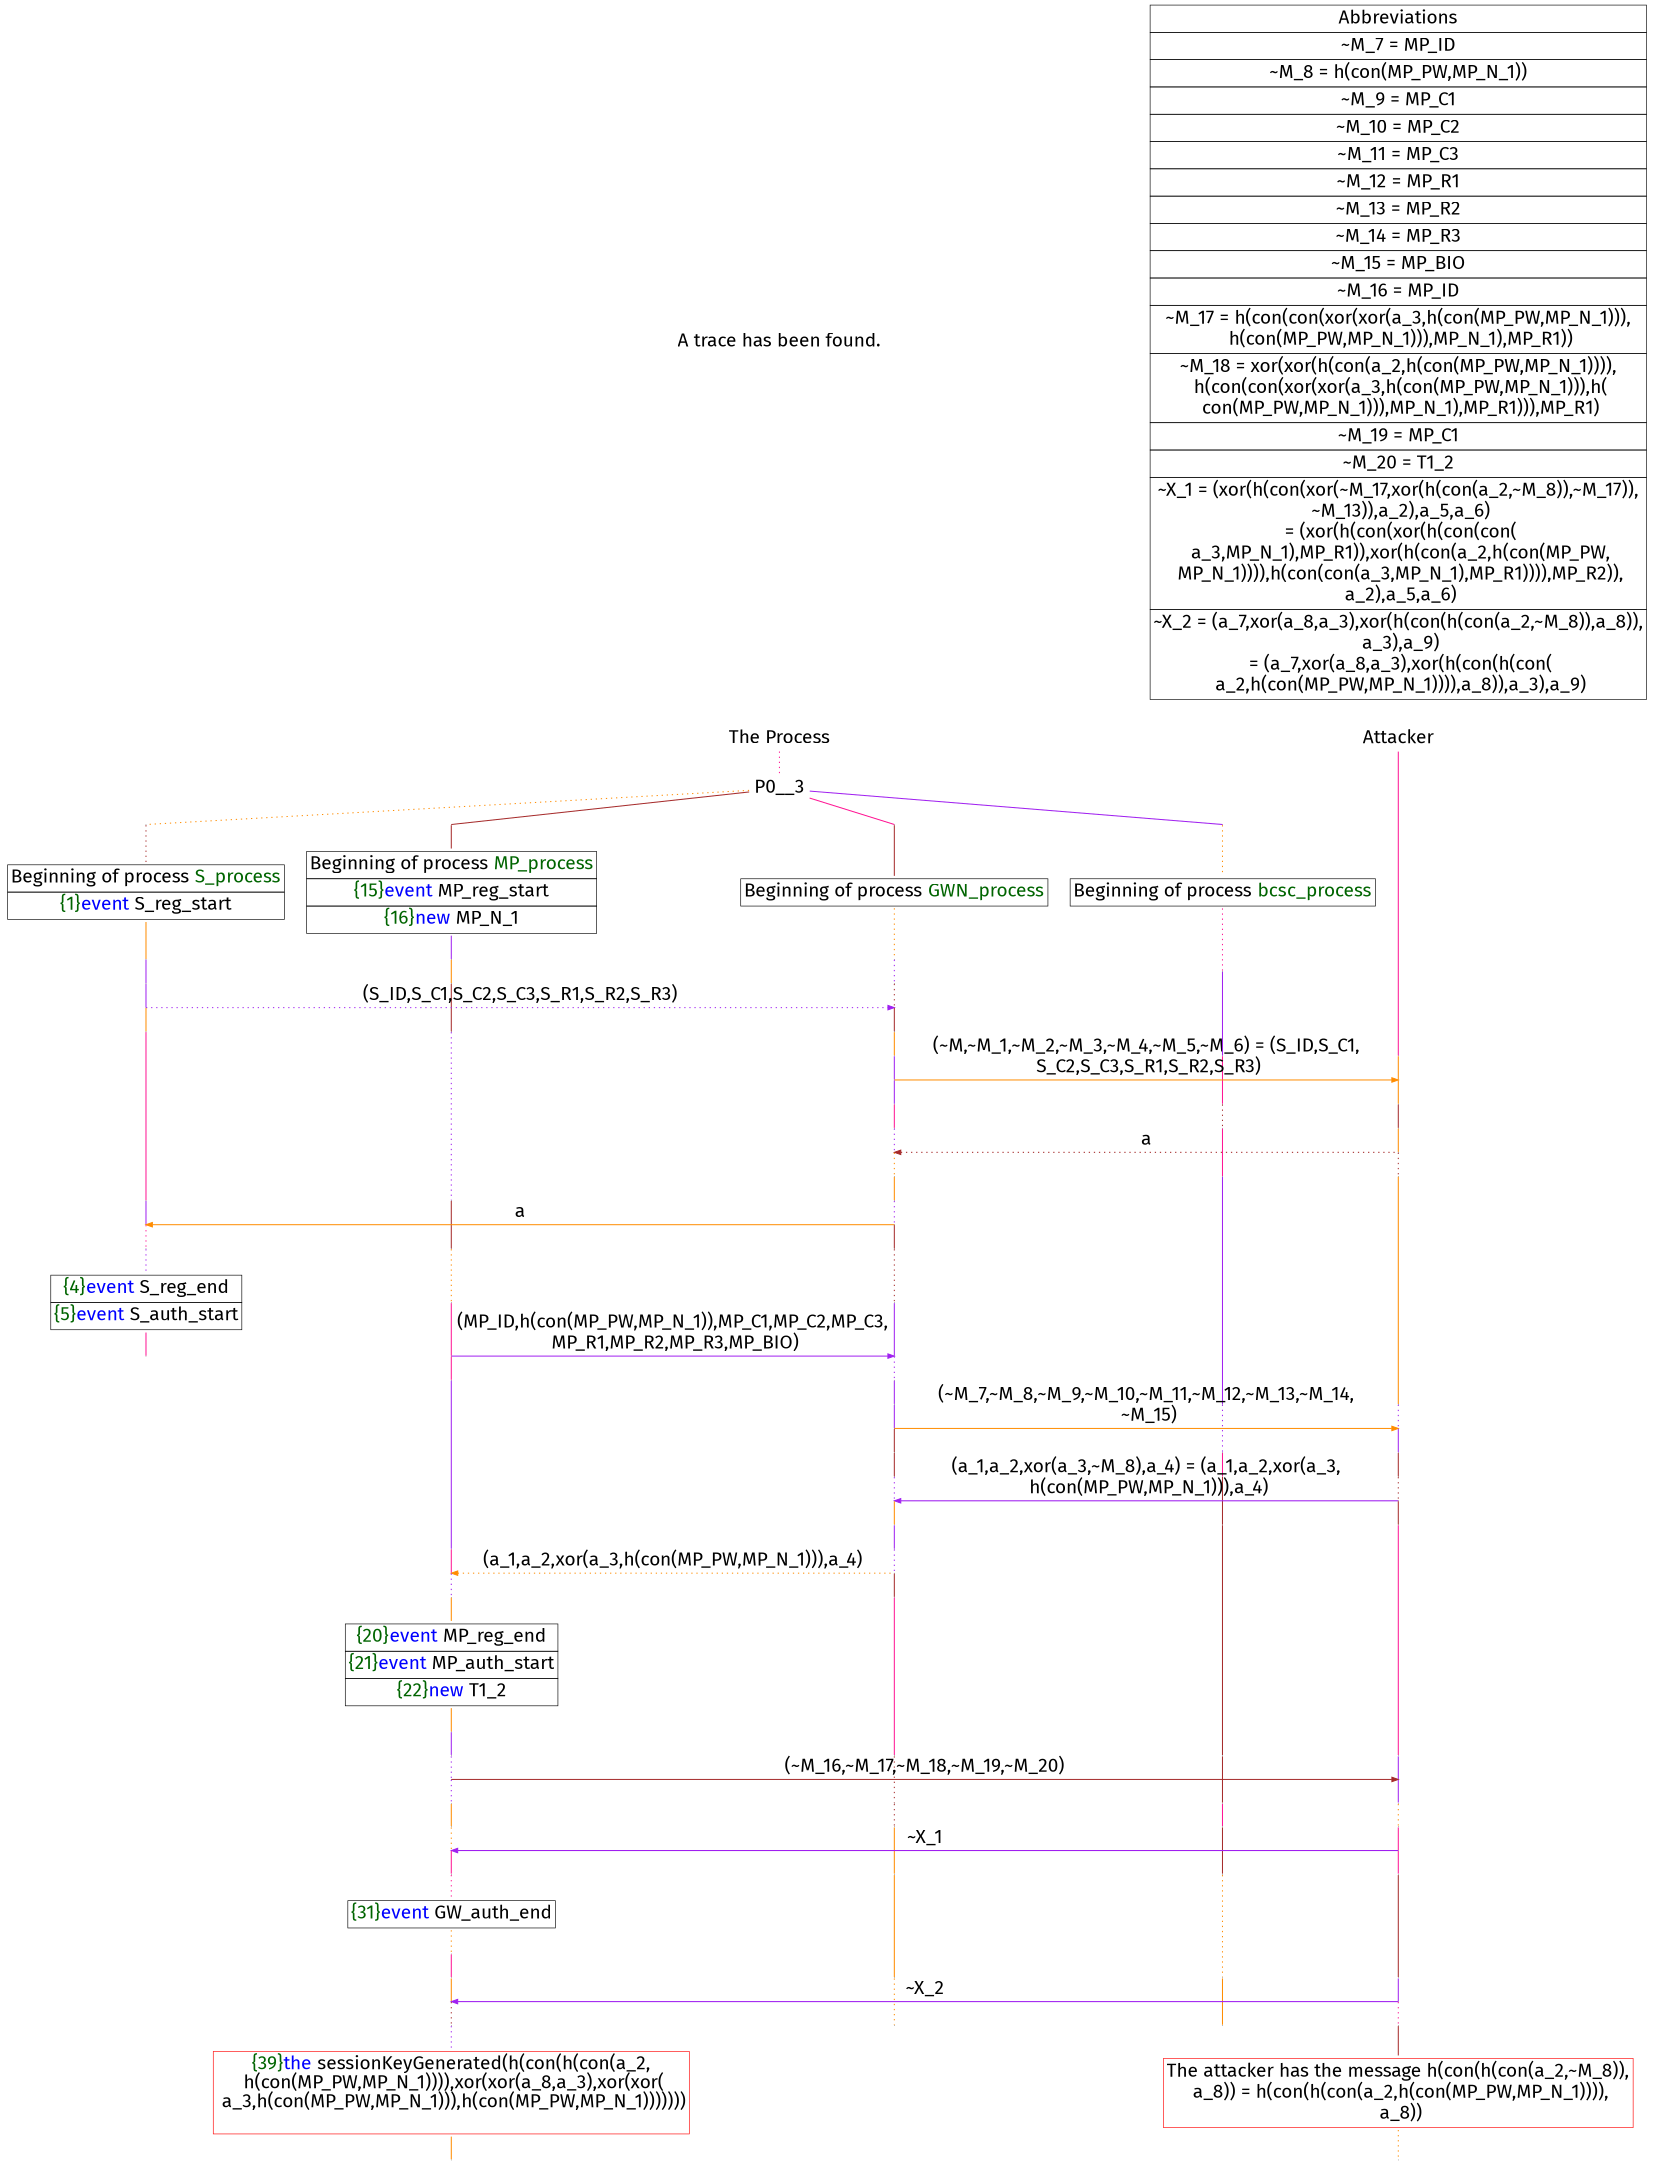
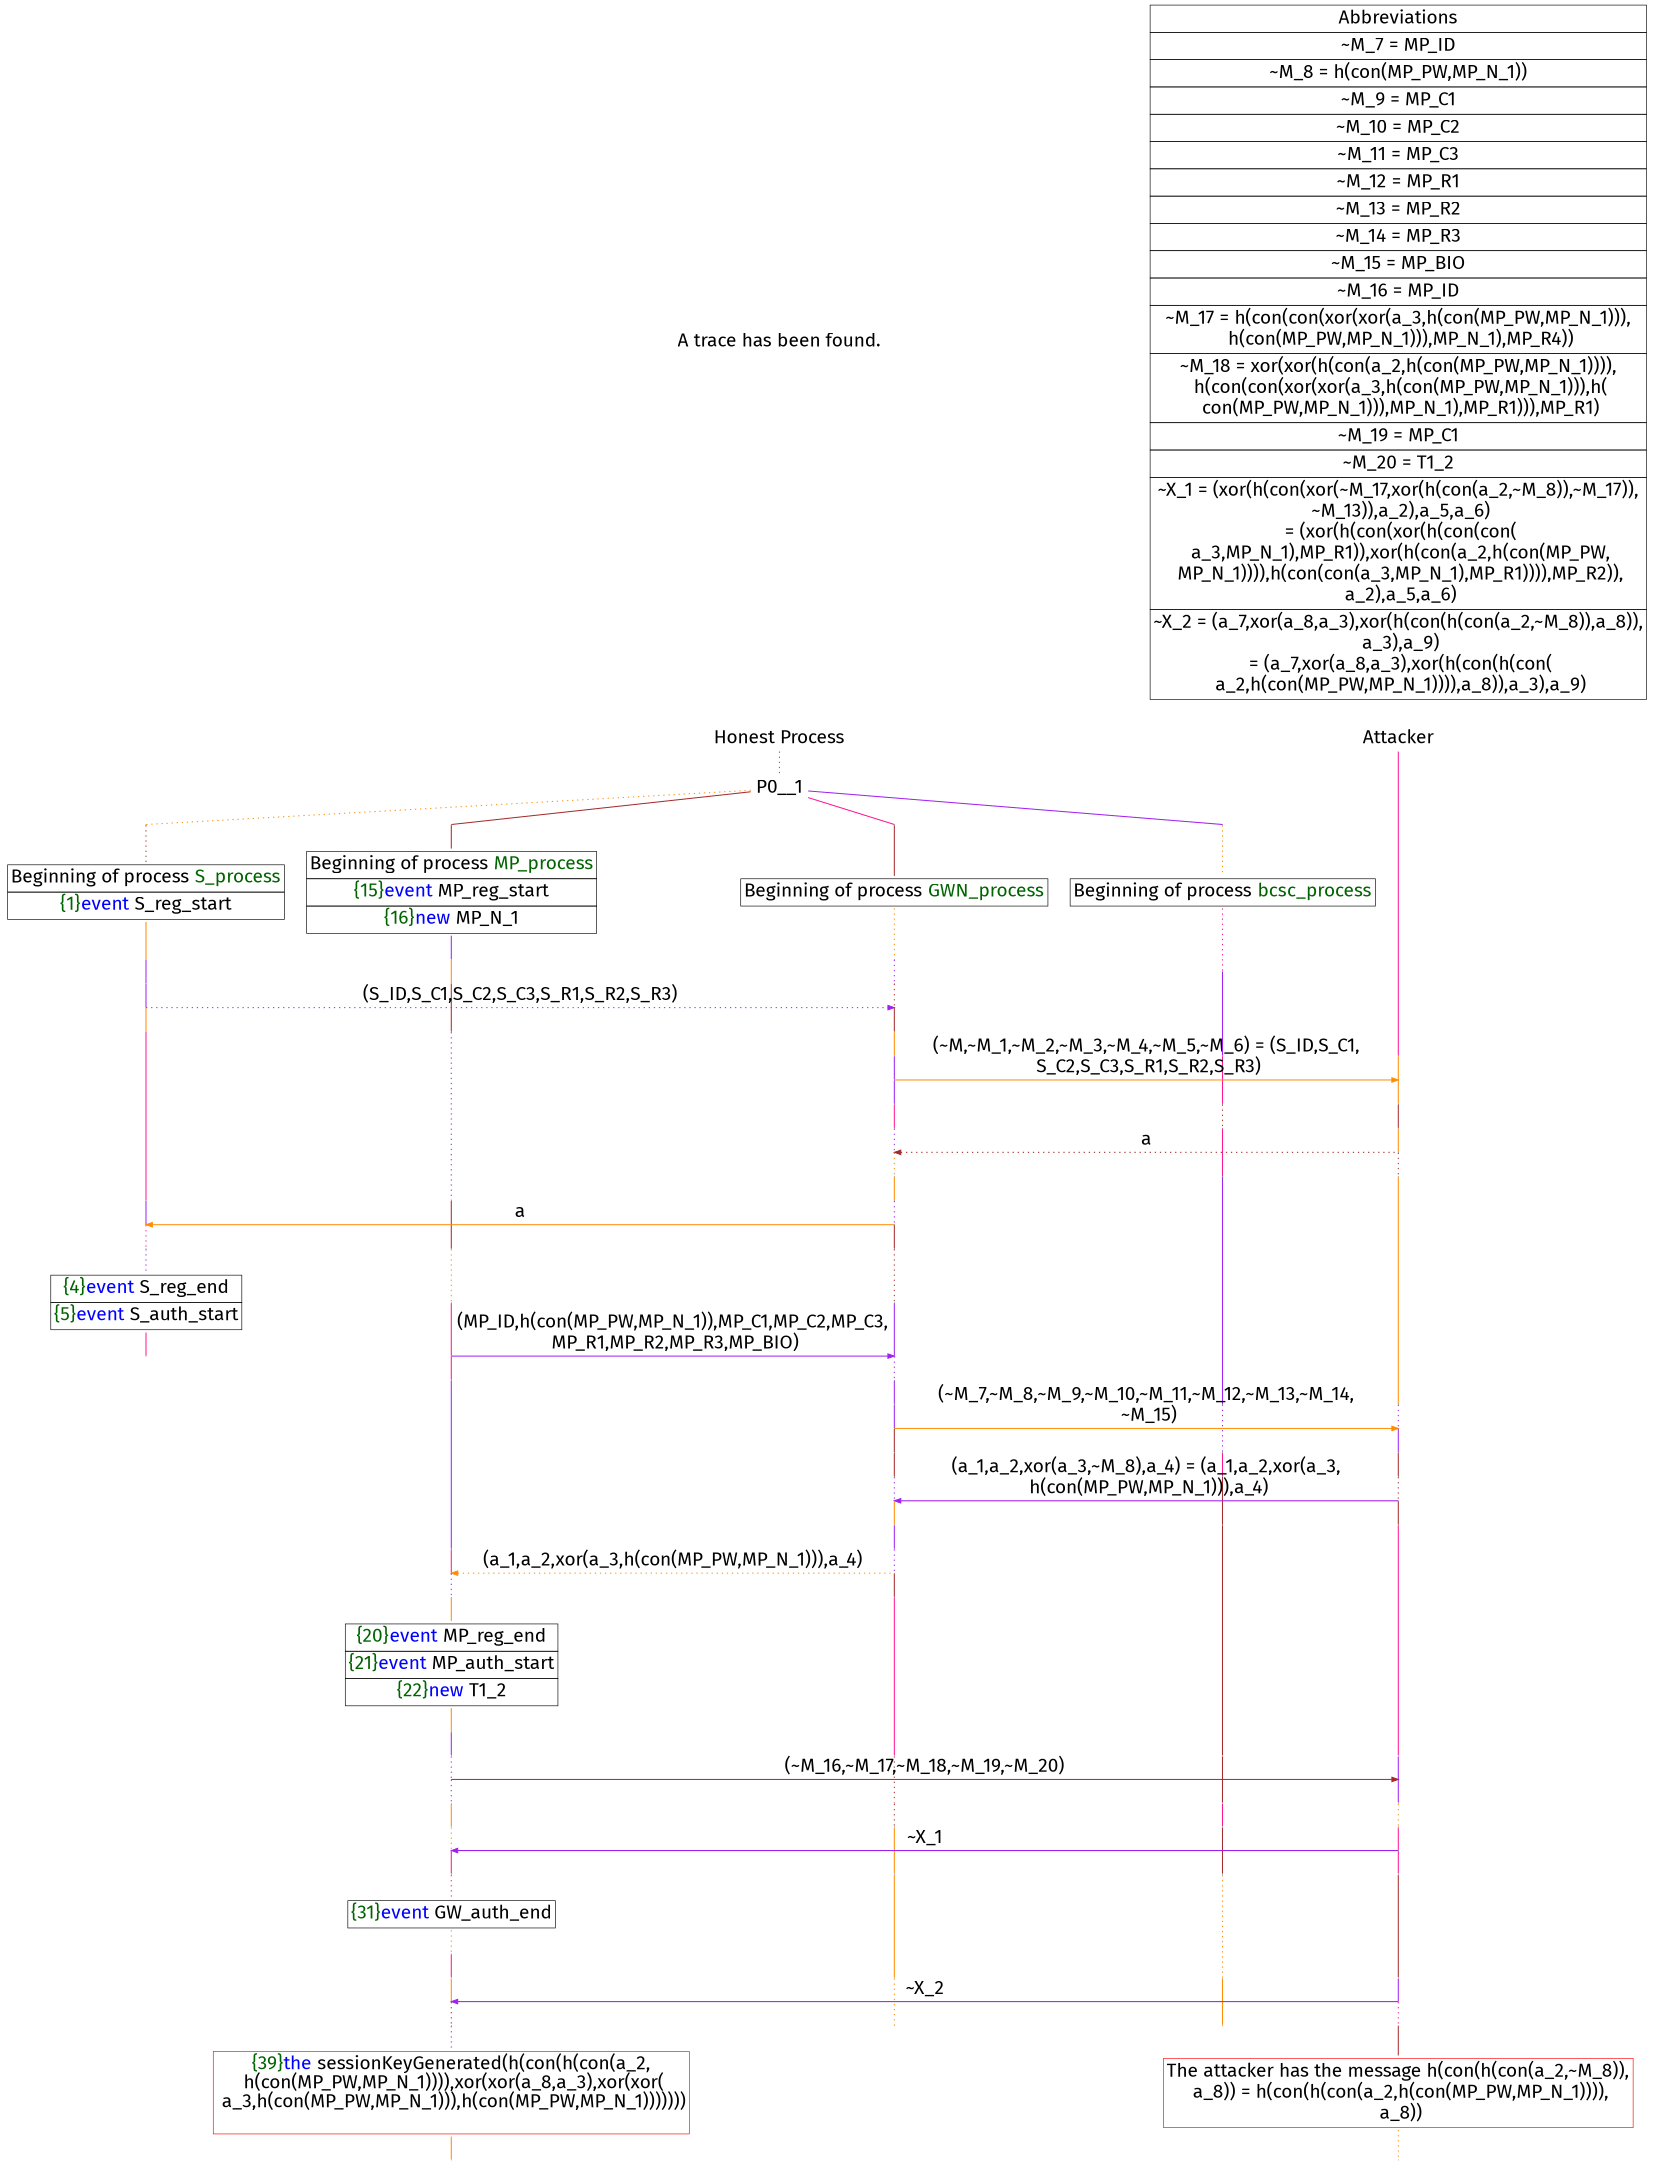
node "Abbreviations": text "h(con(MP_PW,MP_N_1))),MP_N_1),MP_R1))" -> "h(con(MP_PW,MP_N_1))),MP_N_1),MP_R4))"
node "The Process": label "The Process" -> "Honest Process"
node "P0__3": label "P0__3" -> "P0__1"
